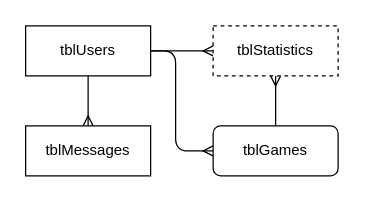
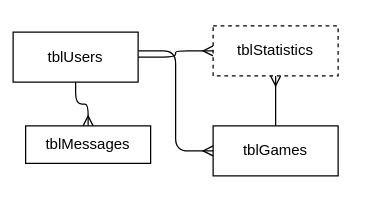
node "tblUsers": moved (88, 51) -> (76, 57)
node "tblMessages": size 125x50 -> 125x38
node "tblGames": shape rounded rectangle -> rectangle
